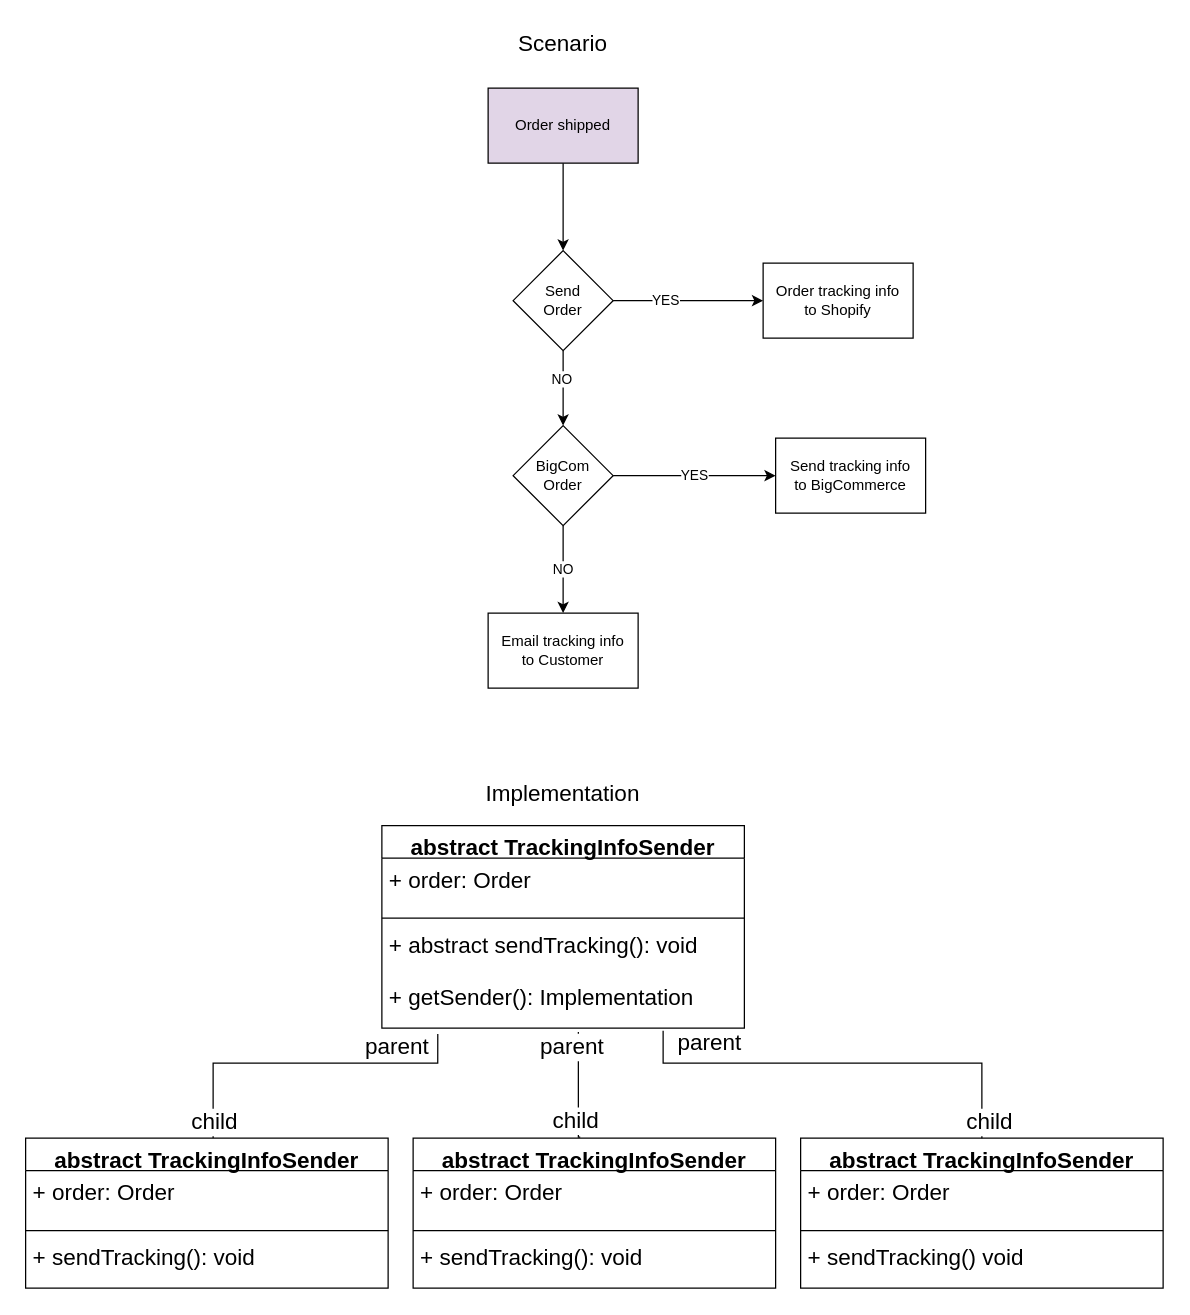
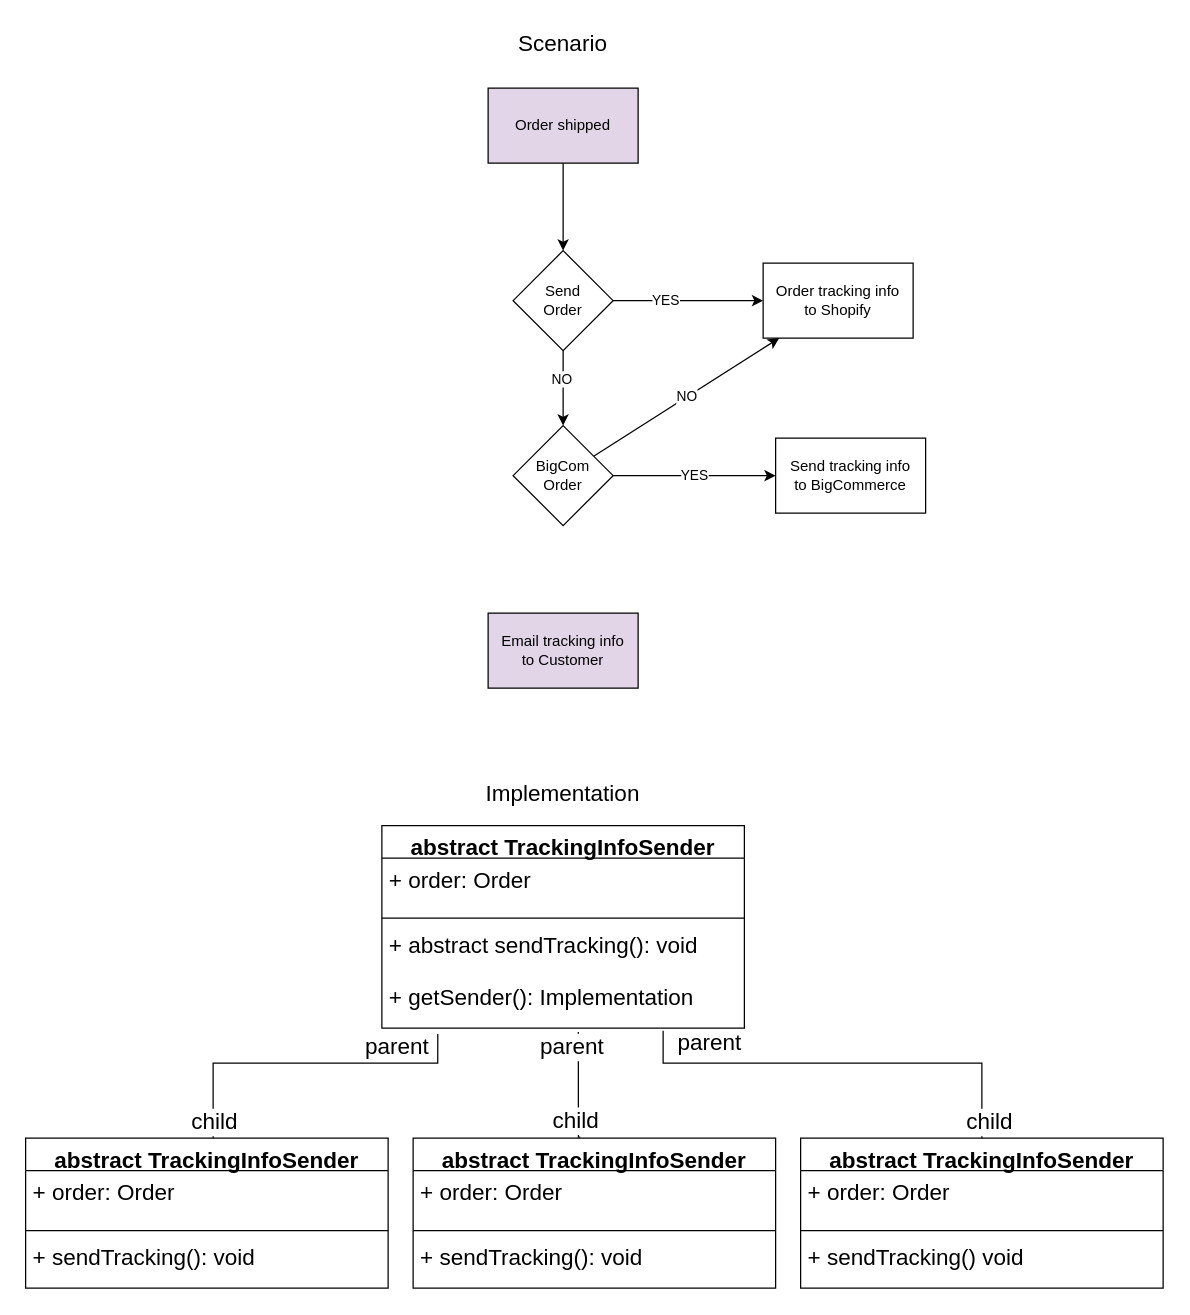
edge "BigCom Order" -> "Email tracking info to Customer": now "BigCom Order" -> "Order tracking info to Shopify"
node "Email tracking info to Customer": fillcolor #ffffff -> #e1d5e7
